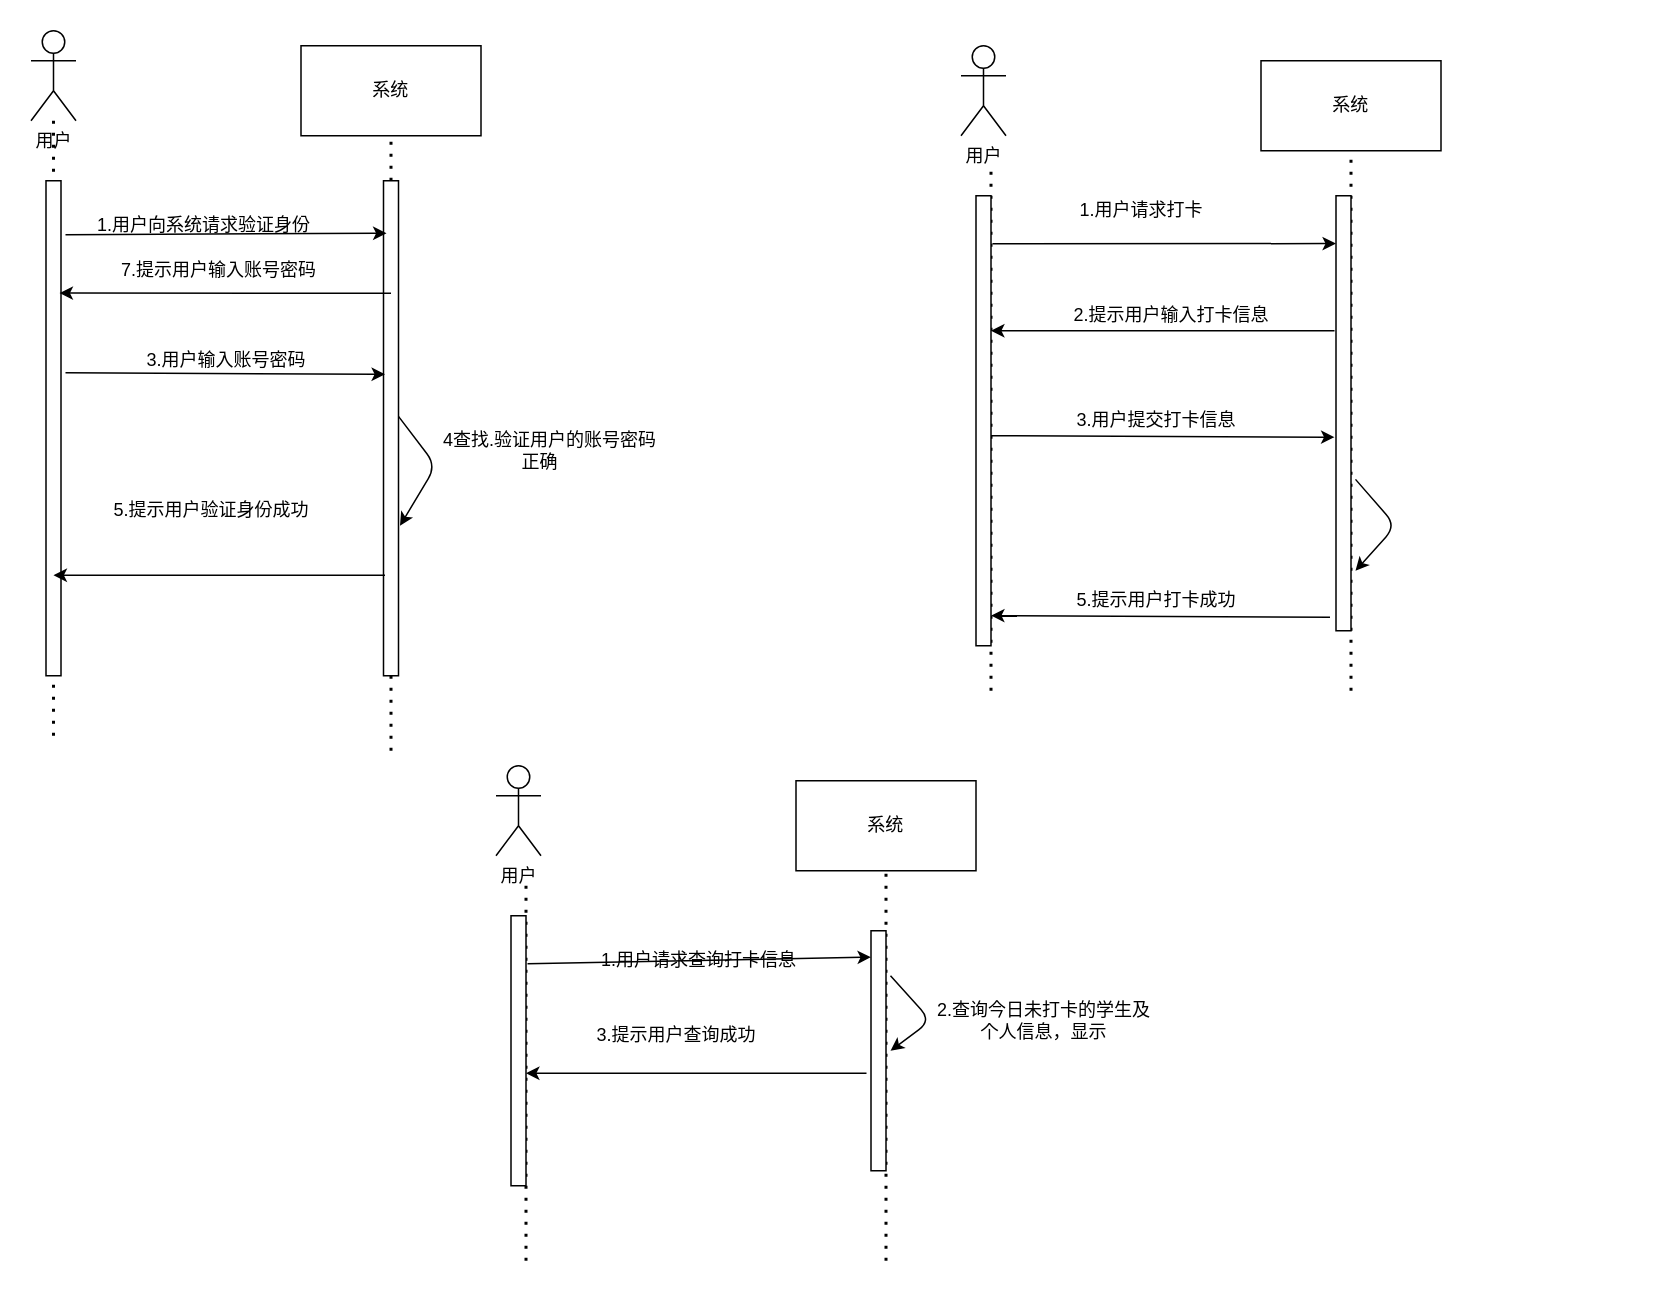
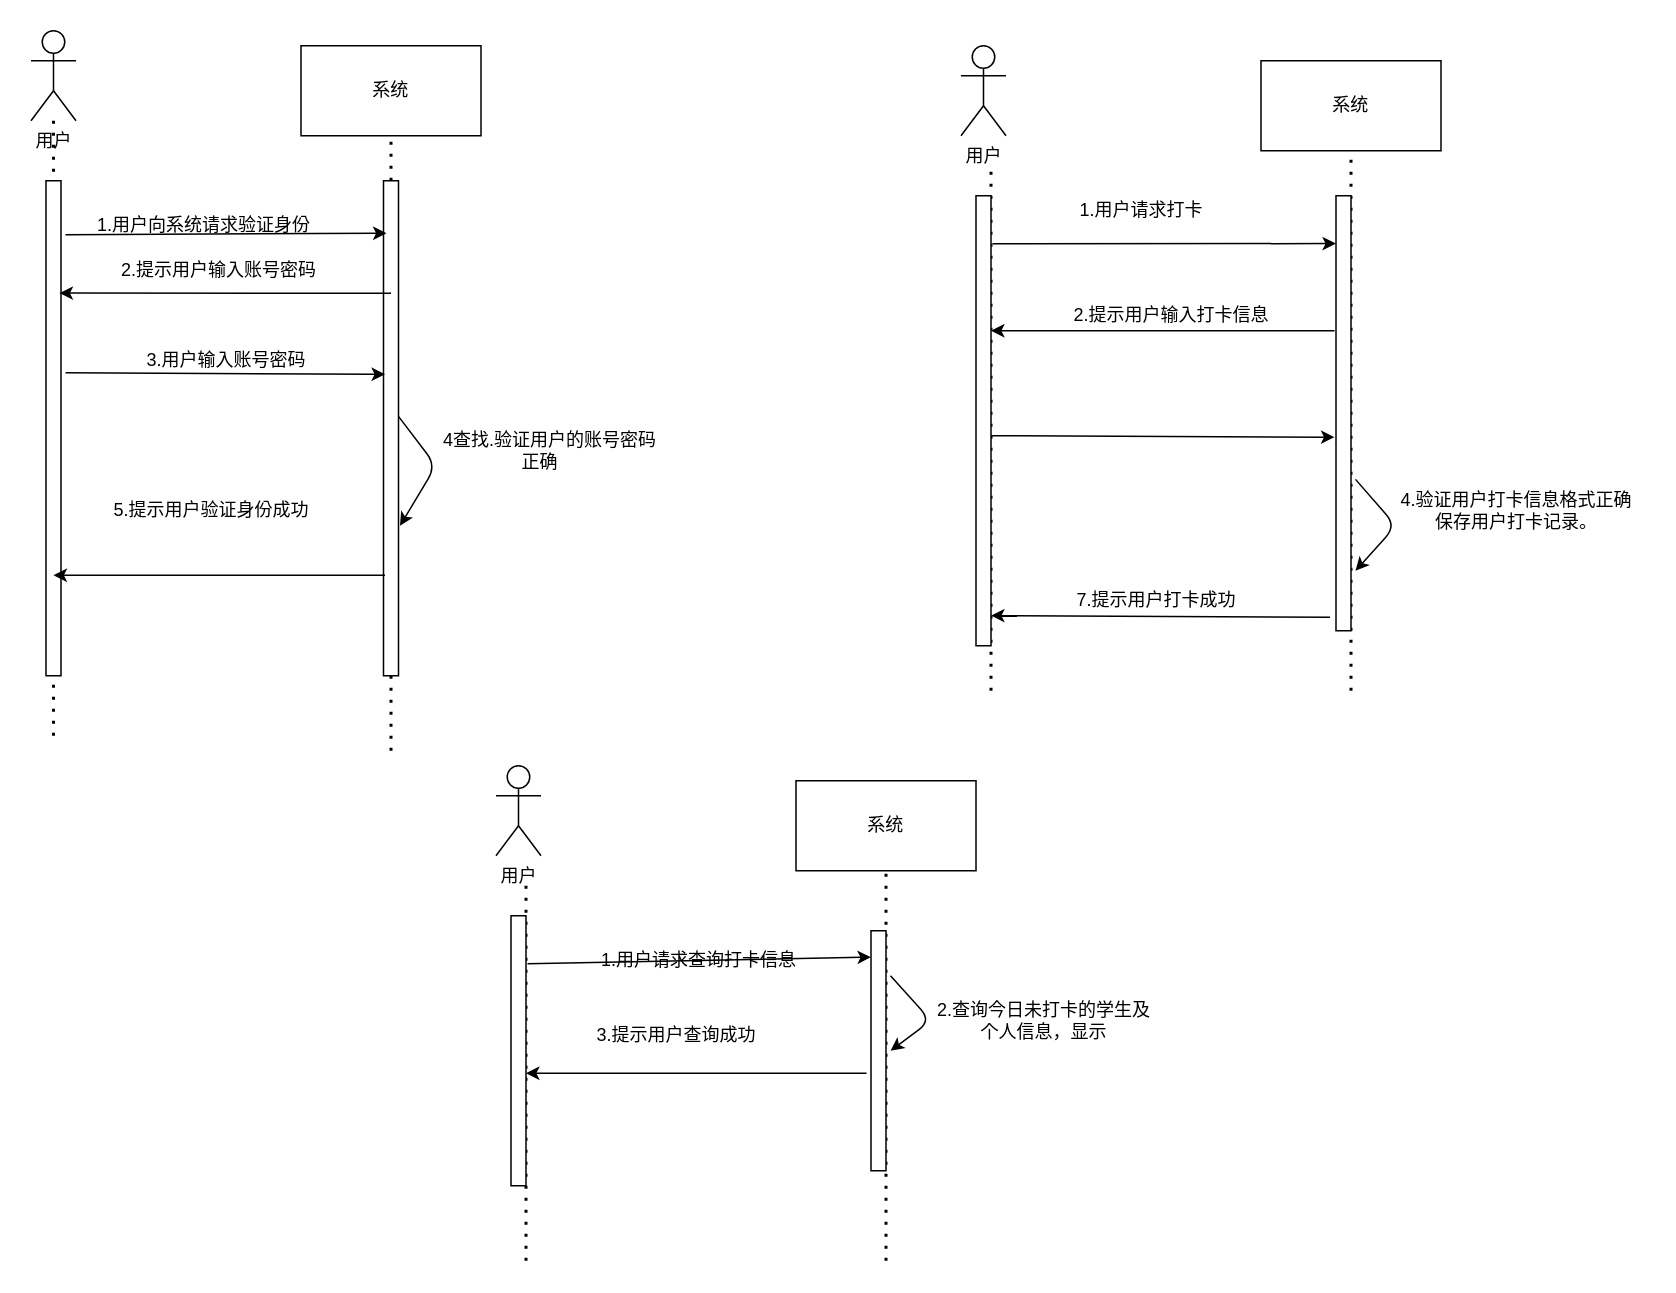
node "7.提示用户输入账号密码": label "7.提示用户输入账号密码" -> "2.提示用户输入账号密码"
node "3.用户提交打卡信息": removed
node "4.验证用户打卡信息格式正确 保存用户打卡记录。": added
node "5.提示用户打卡成功": label "5.提示用户打卡成功" -> "7.提示用户打卡成功"
